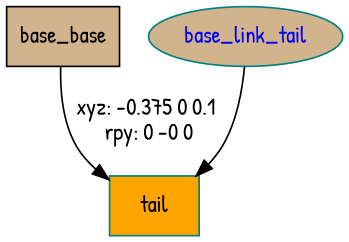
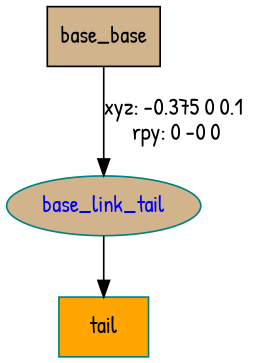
edge "base_base" -> "tail": now "base_base" -> "base_link_tail"
